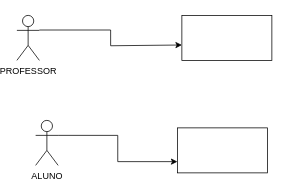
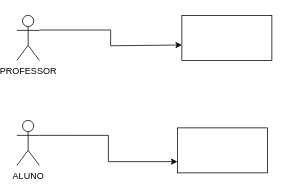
node "ALUNO": moved (47, 143) -> (28, 143)
